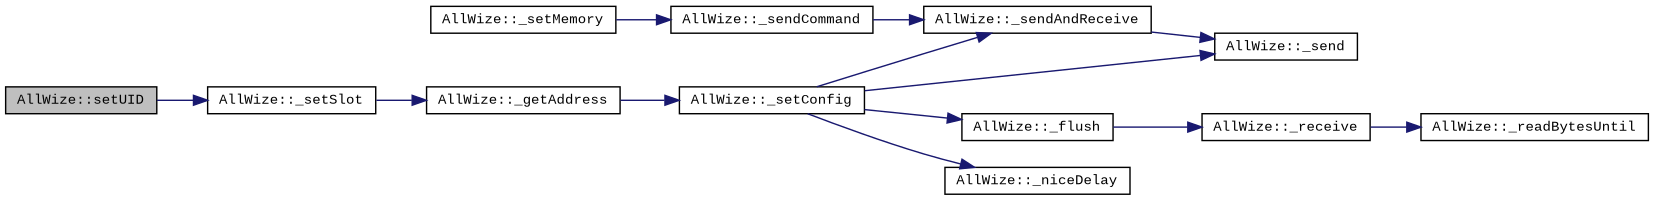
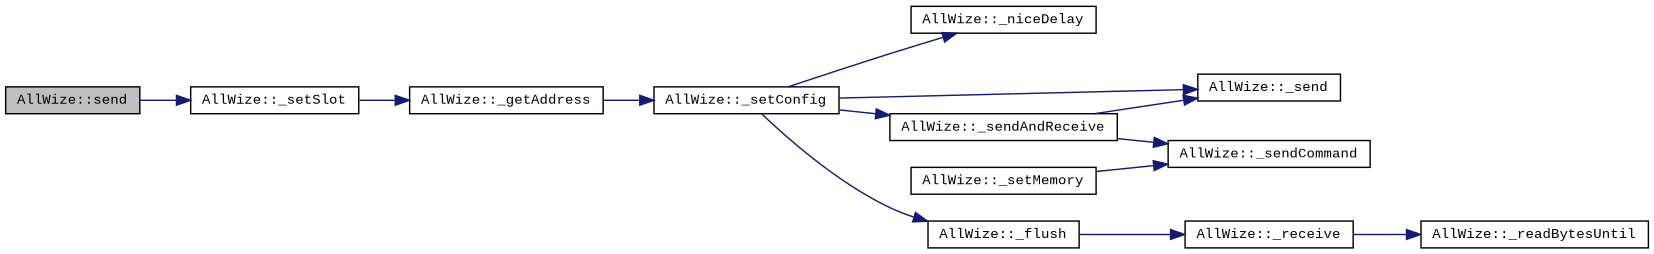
edge "AllWize::_sendCommand" -> "AllWize::_sendAndReceive": reversed
node "AllWize::setUID": label "AllWize::setUID" -> "AllWize::send"
